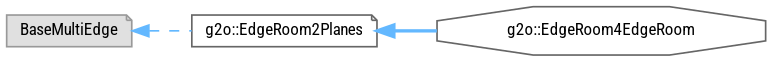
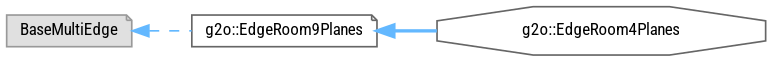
node "g2o::EdgeRoom2Planes": label "g2o::EdgeRoom2Planes" -> "g2o::EdgeRoom9Planes"
node "g2o::EdgeRoom4EdgeRoom": label "g2o::EdgeRoom4EdgeRoom" -> "g2o::EdgeRoom4Planes"
